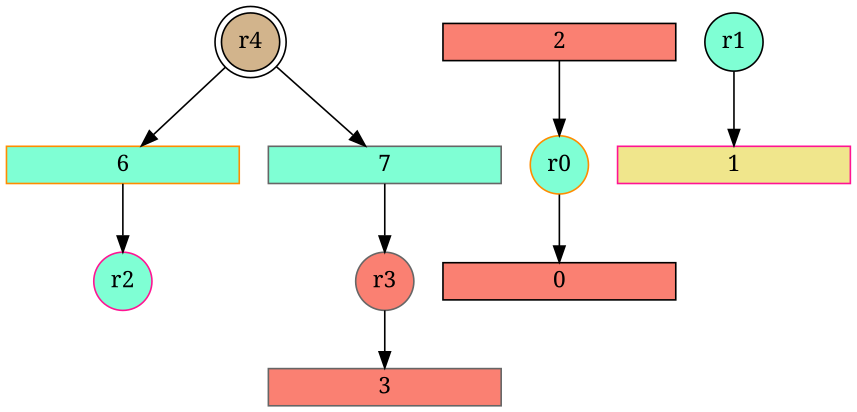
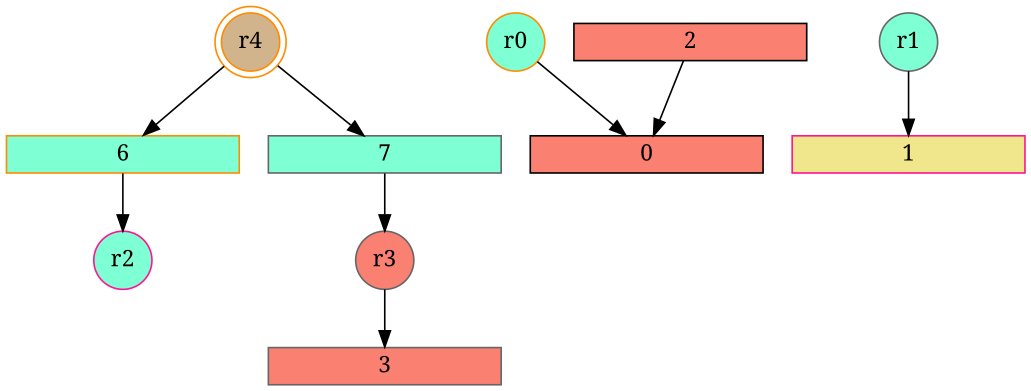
node "r4": color black -> darkorange
node "r1": color black -> gray40
edge "2" -> "r0": now "2" -> "0"
